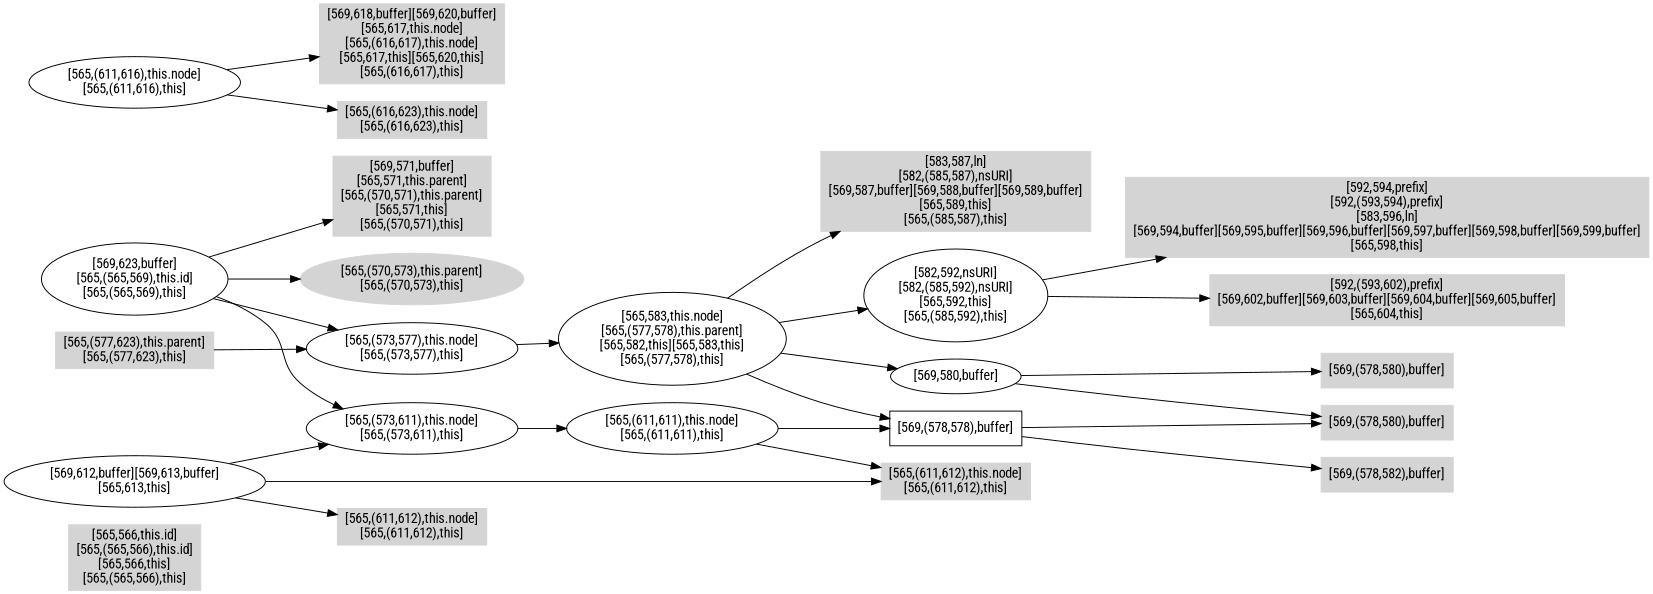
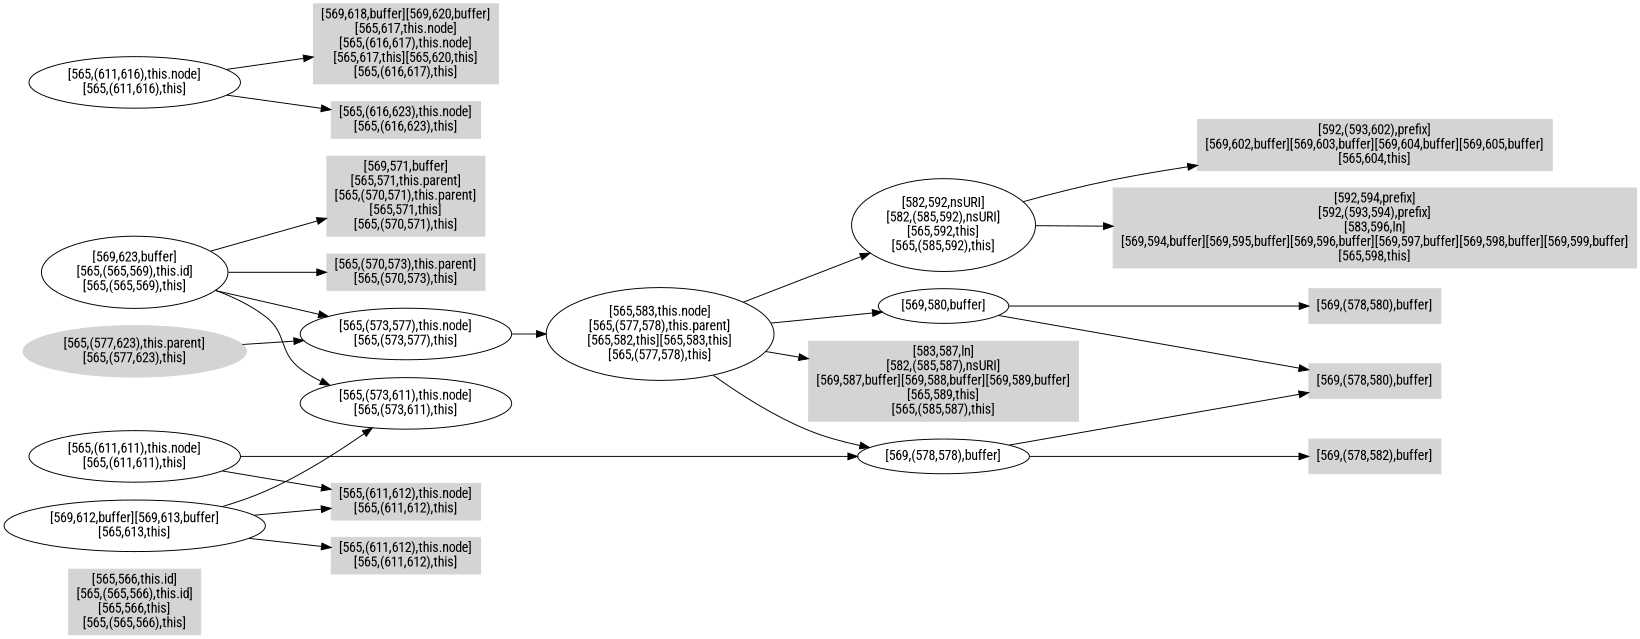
node "[565,(570,573),this.parent] [565,(570,573),this]": shape ellipse -> box
node "[565,(577,623),this.parent] [565,(577,623),this]": shape box -> ellipse
edge "[565,(573,611),this.node] [565,(573,611),this]" -> "[565,(611,611),this.node] [565,(611,611),this]": removed
node "[569,(578,578),buffer]": shape box -> ellipse
